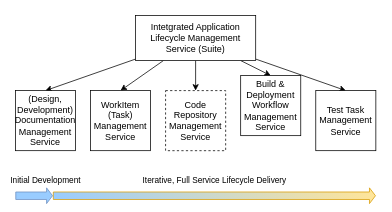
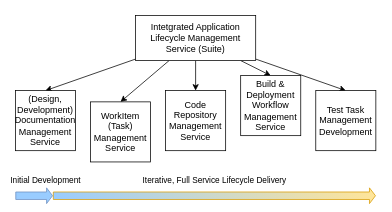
node "WorkItem (Task) Management Service": moved (120, 120) -> (120, 132)
node "Code Repository Management Service": style dashed -> solid
node "Test Task Management Service": label "Test Task Management Service" -> "Test Task Management Development"
